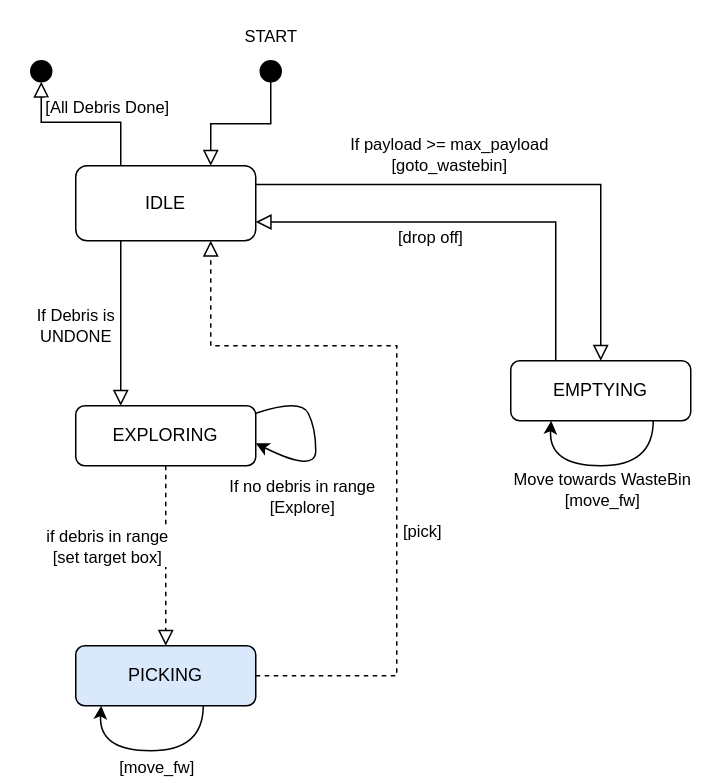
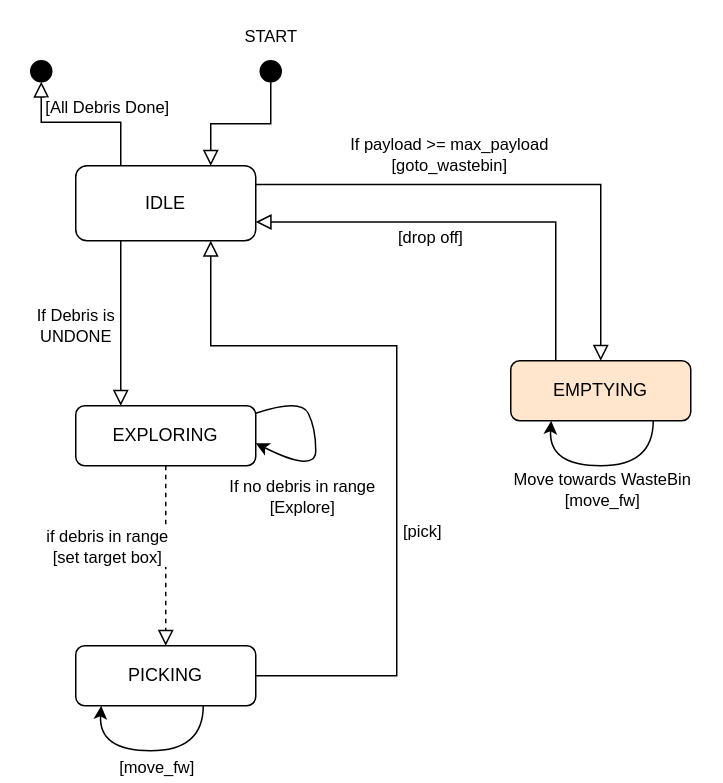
node "EMPTYING": fillcolor #ffffff -> #ffe6cc
edge "PICKING" -> "IDLE": style dashed -> solid
node "PICKING": fillcolor #dae8fc -> #ffffff
